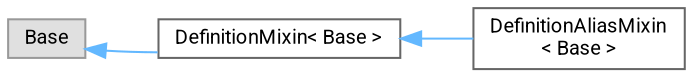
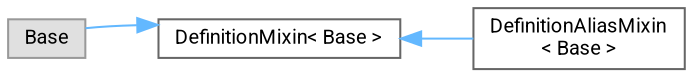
edge "DefinitionMixin< Base >" -> "Base": reversed
